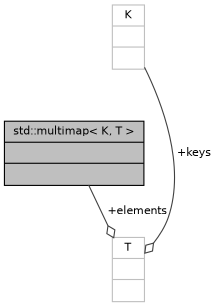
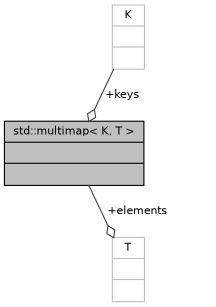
edge "K" -> "T": now "K" -> "std::multimap< K, T >"
